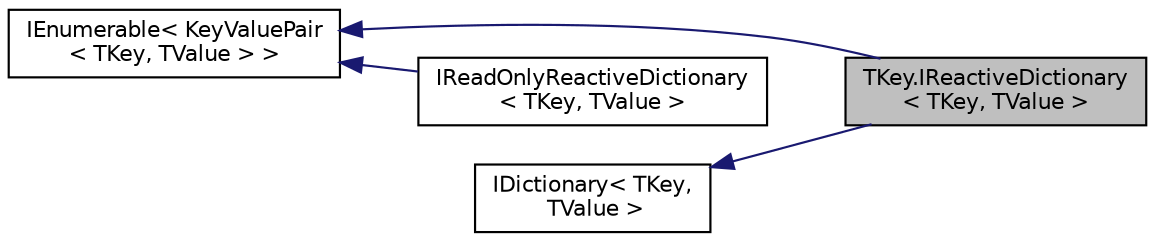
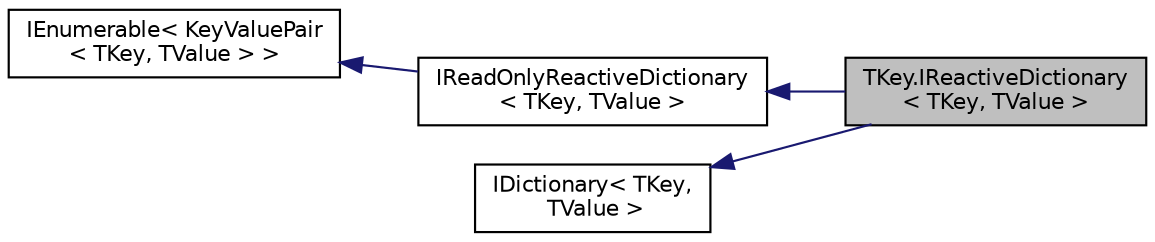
edge "TKey.IReactiveDictionary < TKey, TValue >" -> "IEnumerable< KeyValuePair < TKey, TValue > >": now "TKey.IReactiveDictionary < TKey, TValue >" -> "IReadOnlyReactiveDictionary < TKey, TValue >"
